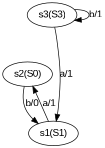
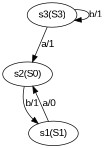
edge "s3(S3)" -> "s1(S1)": now "s3(S3)" -> "s2(S0)"
edge "s2(S0)" -> "s1(S1)": label "b/0" -> "b/1"
edge "s1(S1)" -> "s2(S0)": label "a/1" -> "a/0"
